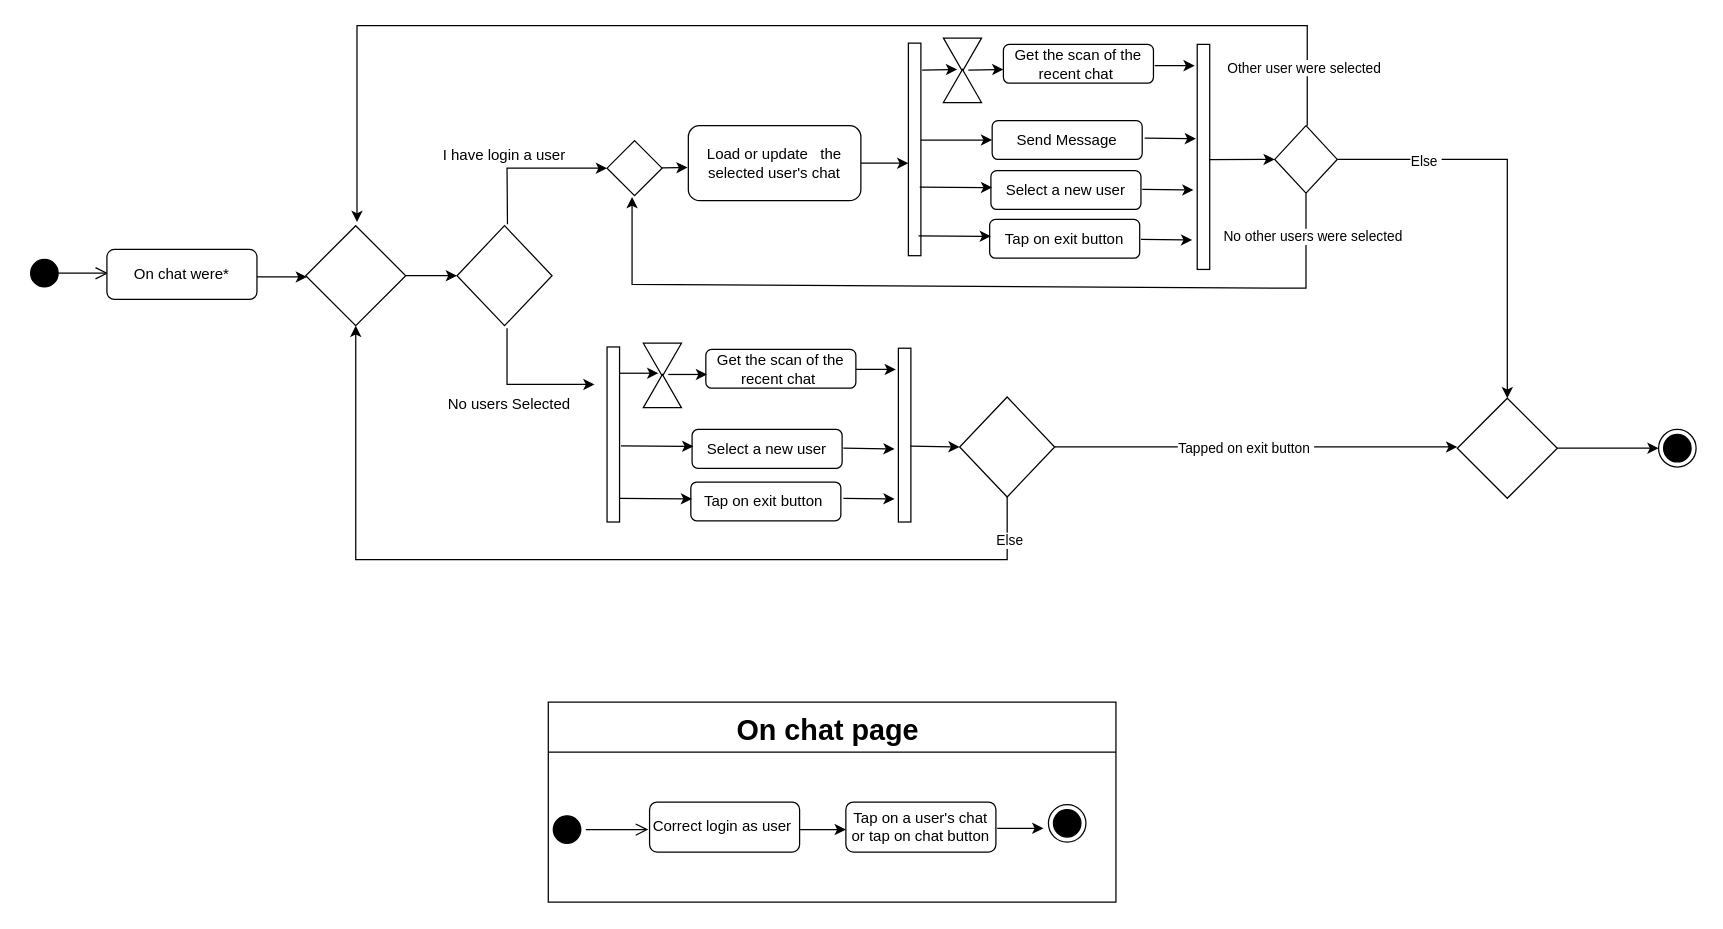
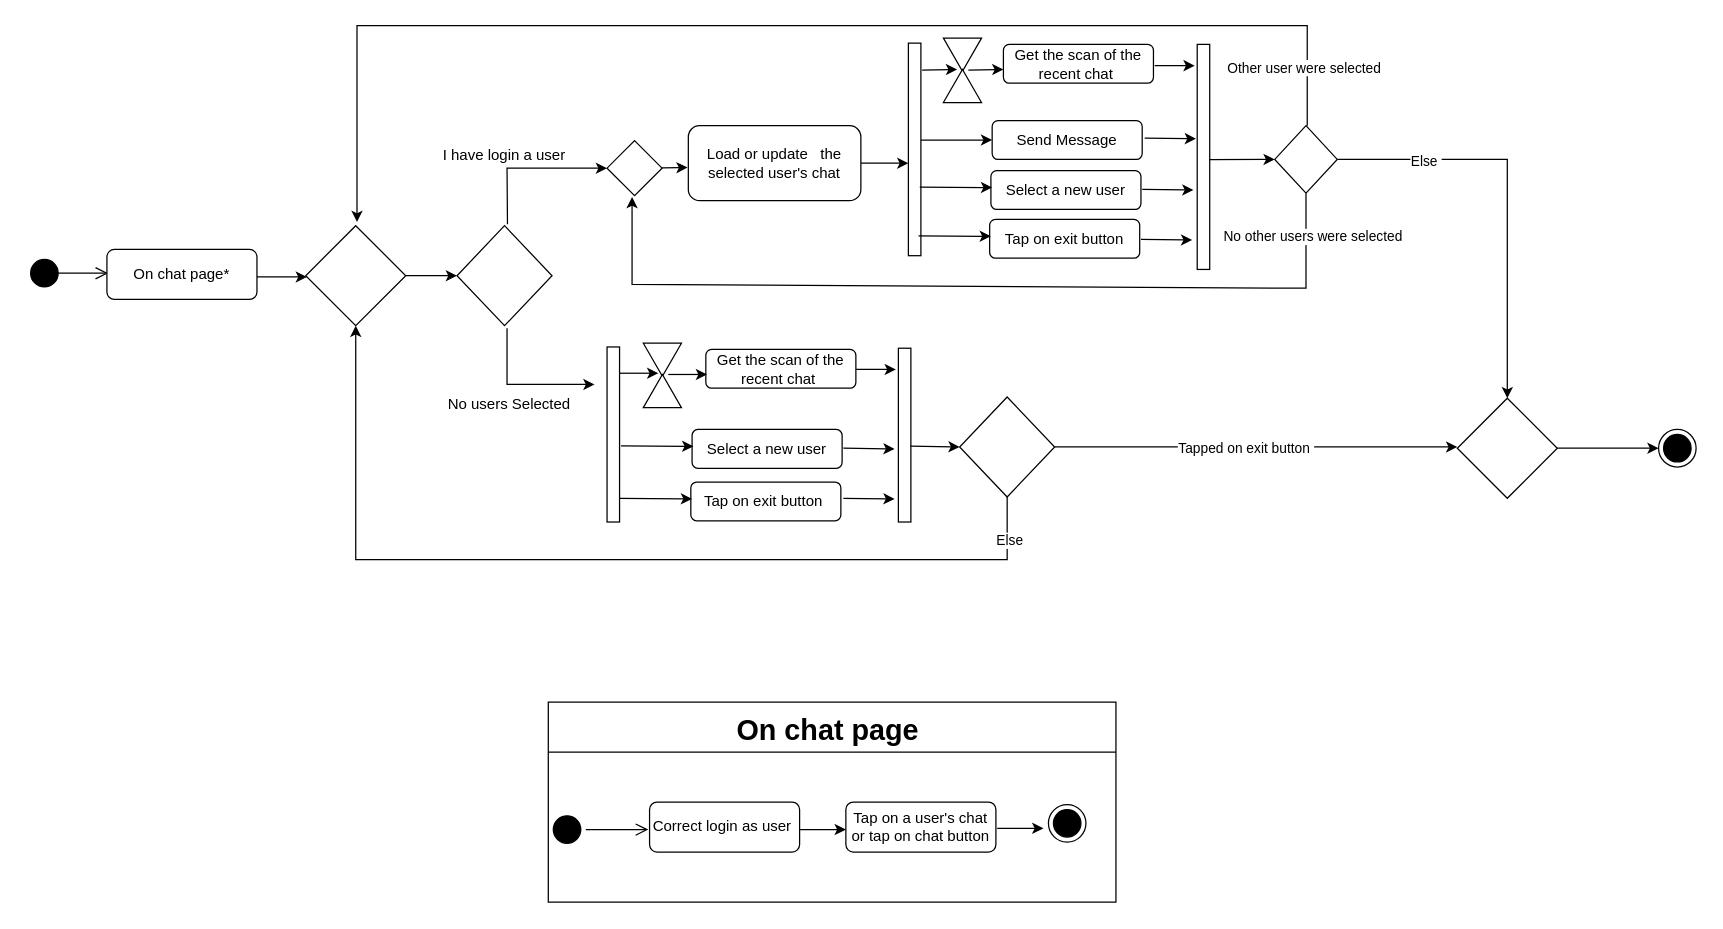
node "On chat were*": label "On chat were*" -> "On chat page*"
